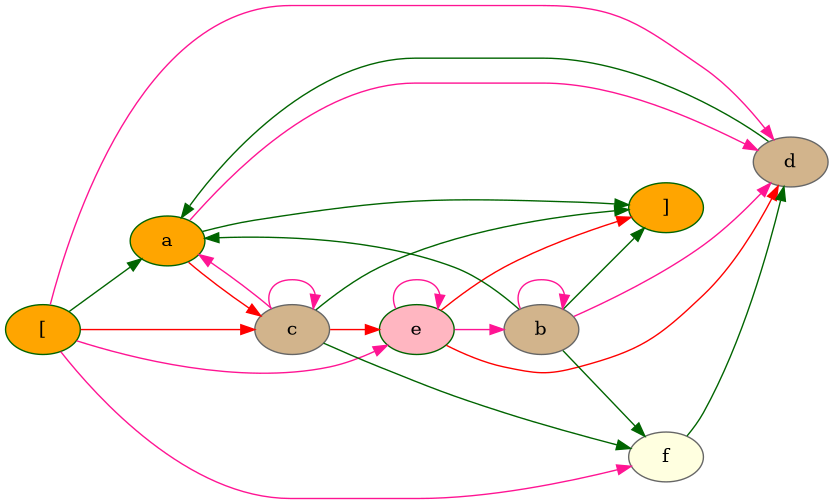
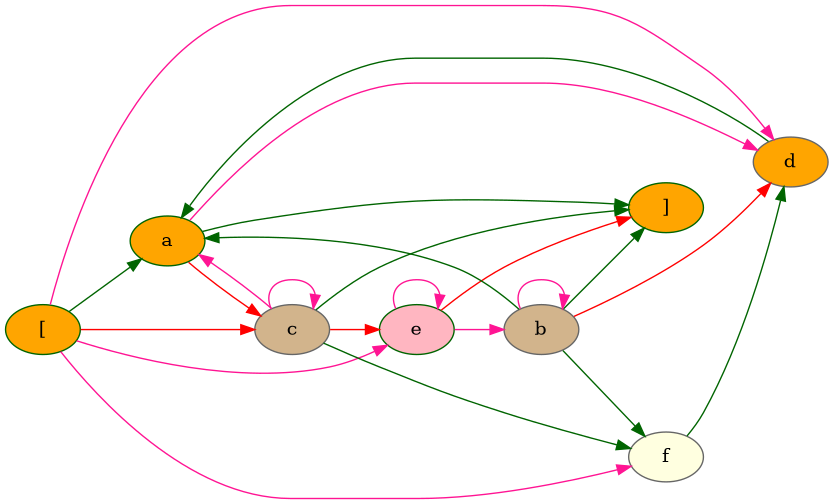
node "d": fillcolor tan -> orange
edge "b" -> "d": color deeppink -> red
edge "e" -> "d": removed
